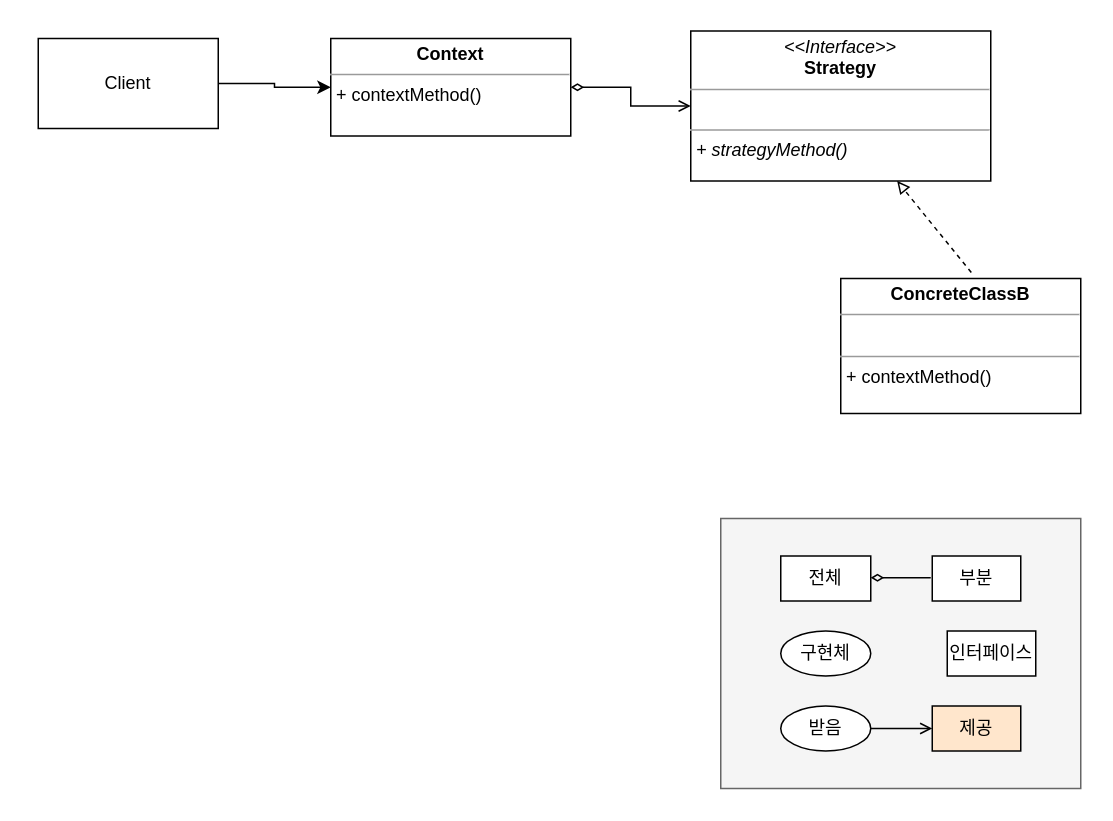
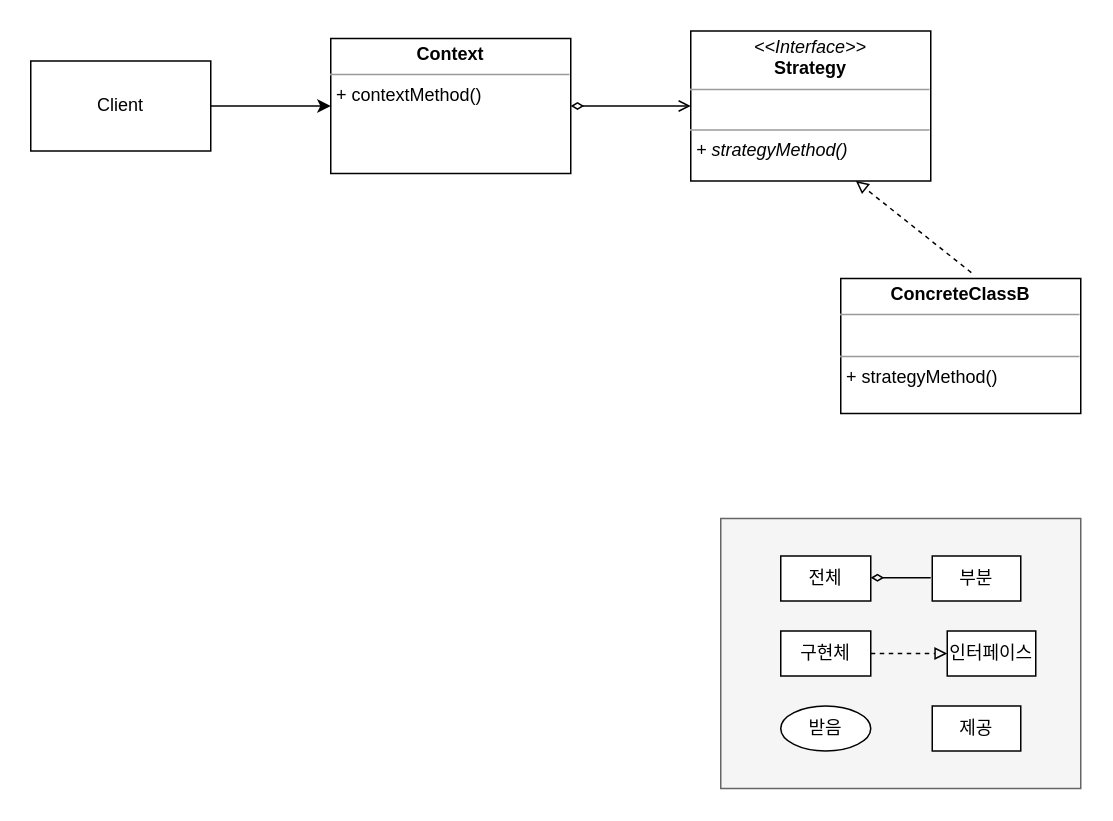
node "Client": moved (128, 83) -> (121, 106)
node "Context + contextMethod()": size 240x98 -> 240x135
node "<<Interface>> Strategy + strategyMethod()": size 300x150 -> 240x150
node "ConcreteClassB + contextMethod()": label "ConcreteClassB + contextMethod()" -> "ConcreteClassB + strategyMethod()"
node "구현체": shape ellipse -> rectangle
edge "구현체" -> "인터페이스": added
edge "받음" -> "제공": removed
node "제공": fillcolor #ffe6cc -> #ffffff
